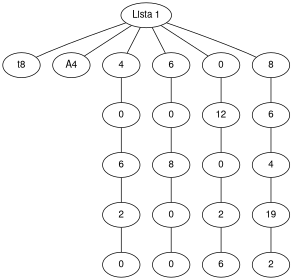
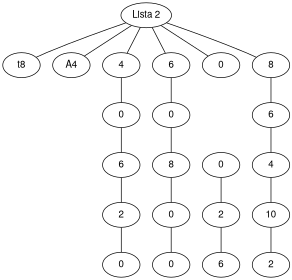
node "Lista 1": label "Lista 1" -> "Lista 2"
node "12": removed
node "19": label "19" -> "10"
